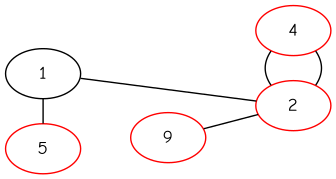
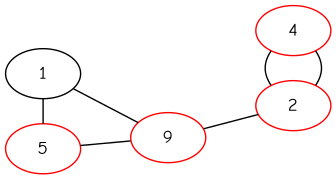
edge "1" -- "2": now "1" -- "9"
edge "9" -- "5": added
